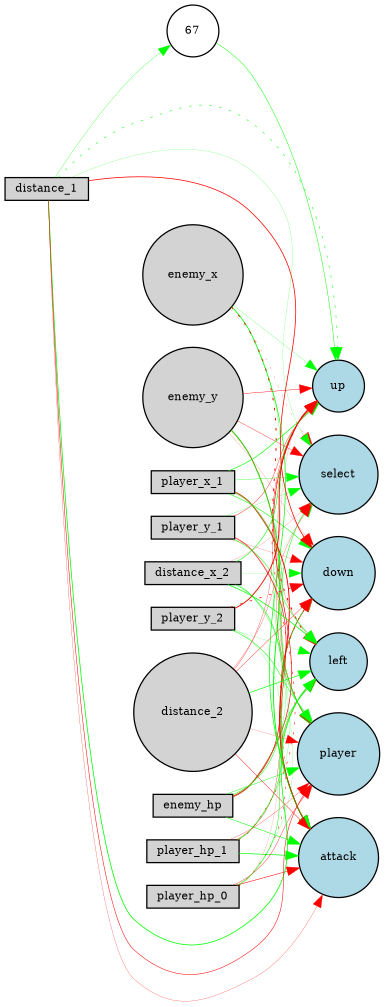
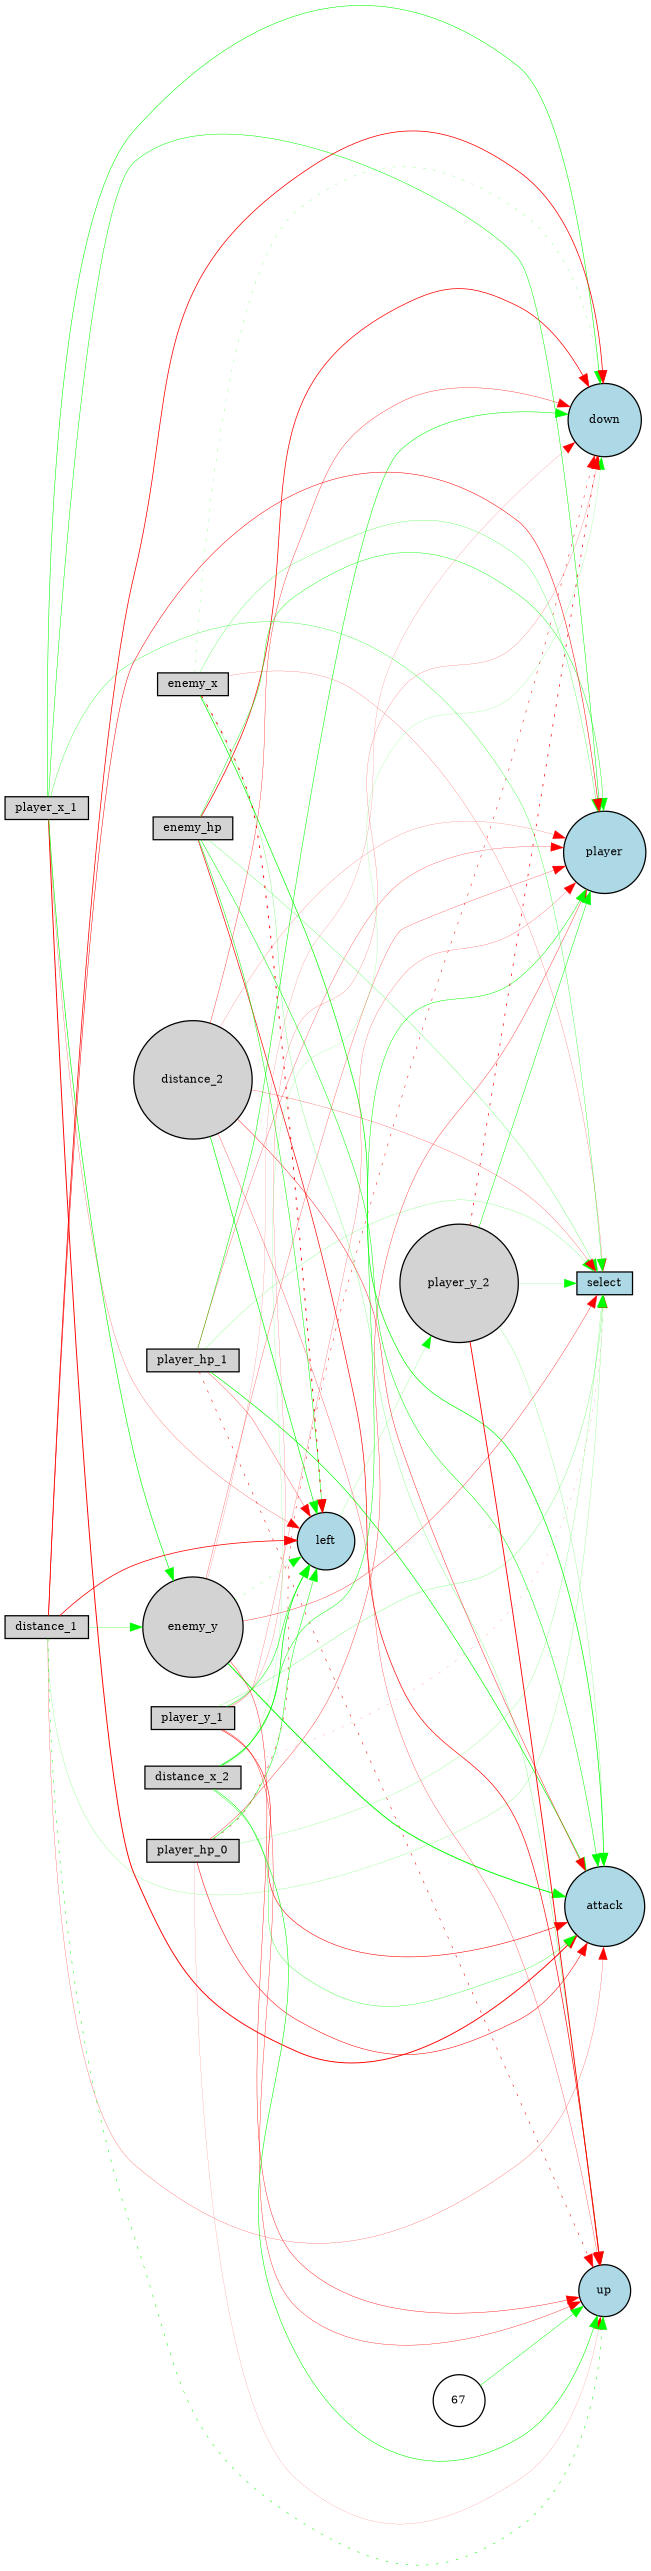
edge "distance_1" -> "67": now "distance_1" -> "enemy_y"
node "enemy_x": shape circle -> box
edge "enemy_x" -> "select": style dotted -> solid
edge "player_x_1" -> "up": now "player_x_1" -> "enemy_y"
node "select": shape circle -> box
edge "distance_x_2" -> "select": style solid -> dotted
node "player_y_2": shape box -> circle
edge "player_y_2" -> "left": reversed
edge "distance_1" -> "left": color green -> red
